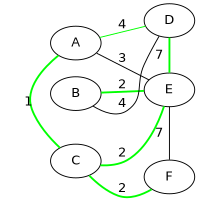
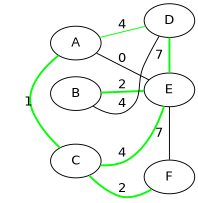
edge "A" -- "E": label "3" -> "0"
edge "E" -- "C": label "2" -> "4"
